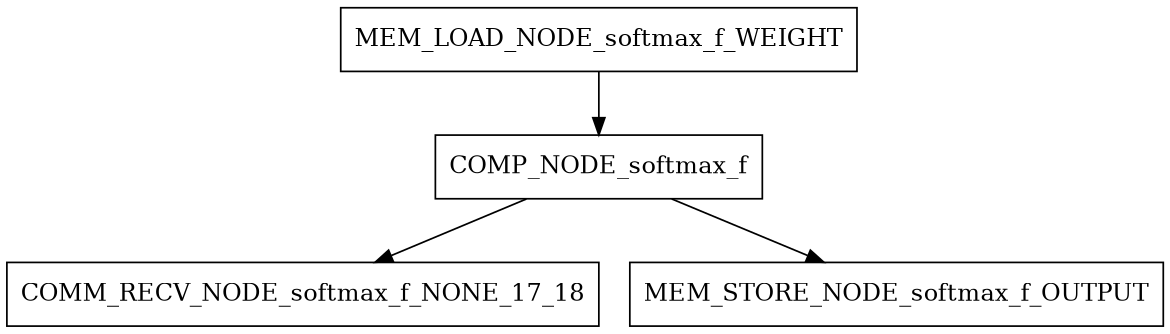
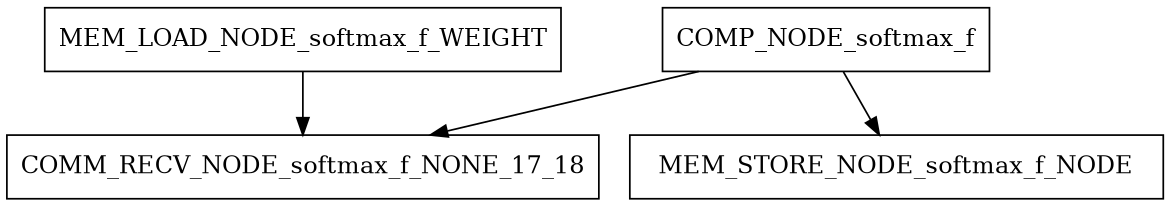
edge "MEM_LOAD_NODE_softmax_f_WEIGHT" -> "COMP_NODE_softmax_f": now "MEM_LOAD_NODE_softmax_f_WEIGHT" -> "COMM_RECV_NODE_softmax_f_NONE_17_18"
node "MEM_STORE_NODE_softmax_f_OUTPUT": label "MEM_STORE_NODE_softmax_f_OUTPUT" -> "MEM_STORE_NODE_softmax_f_NODE"
